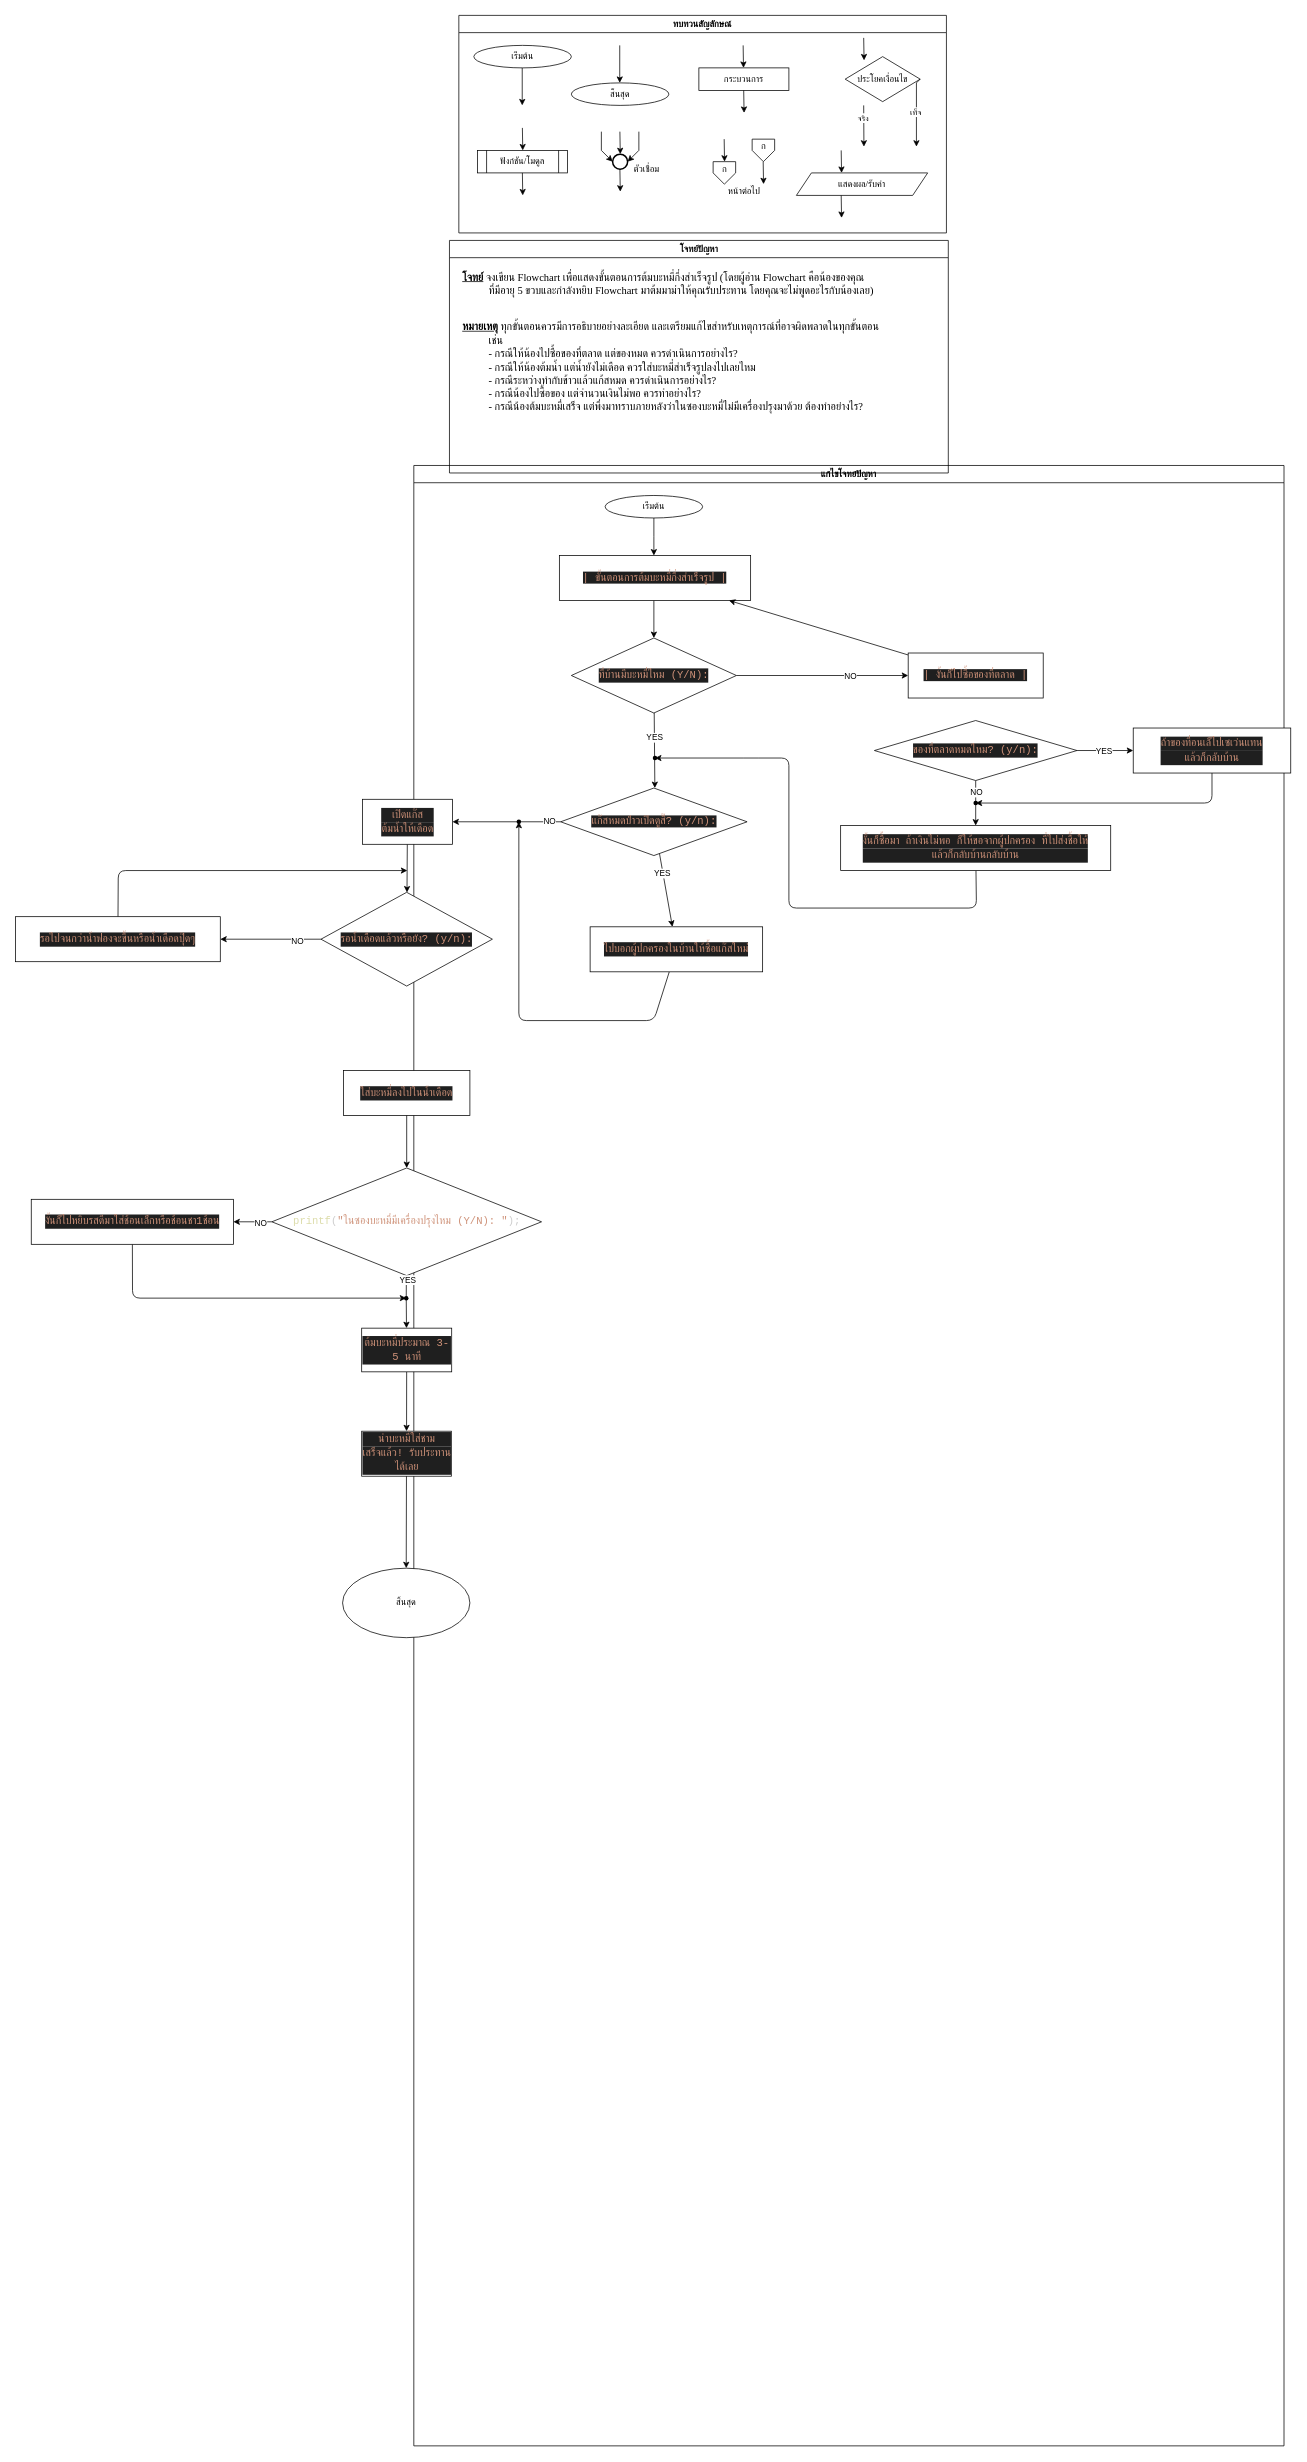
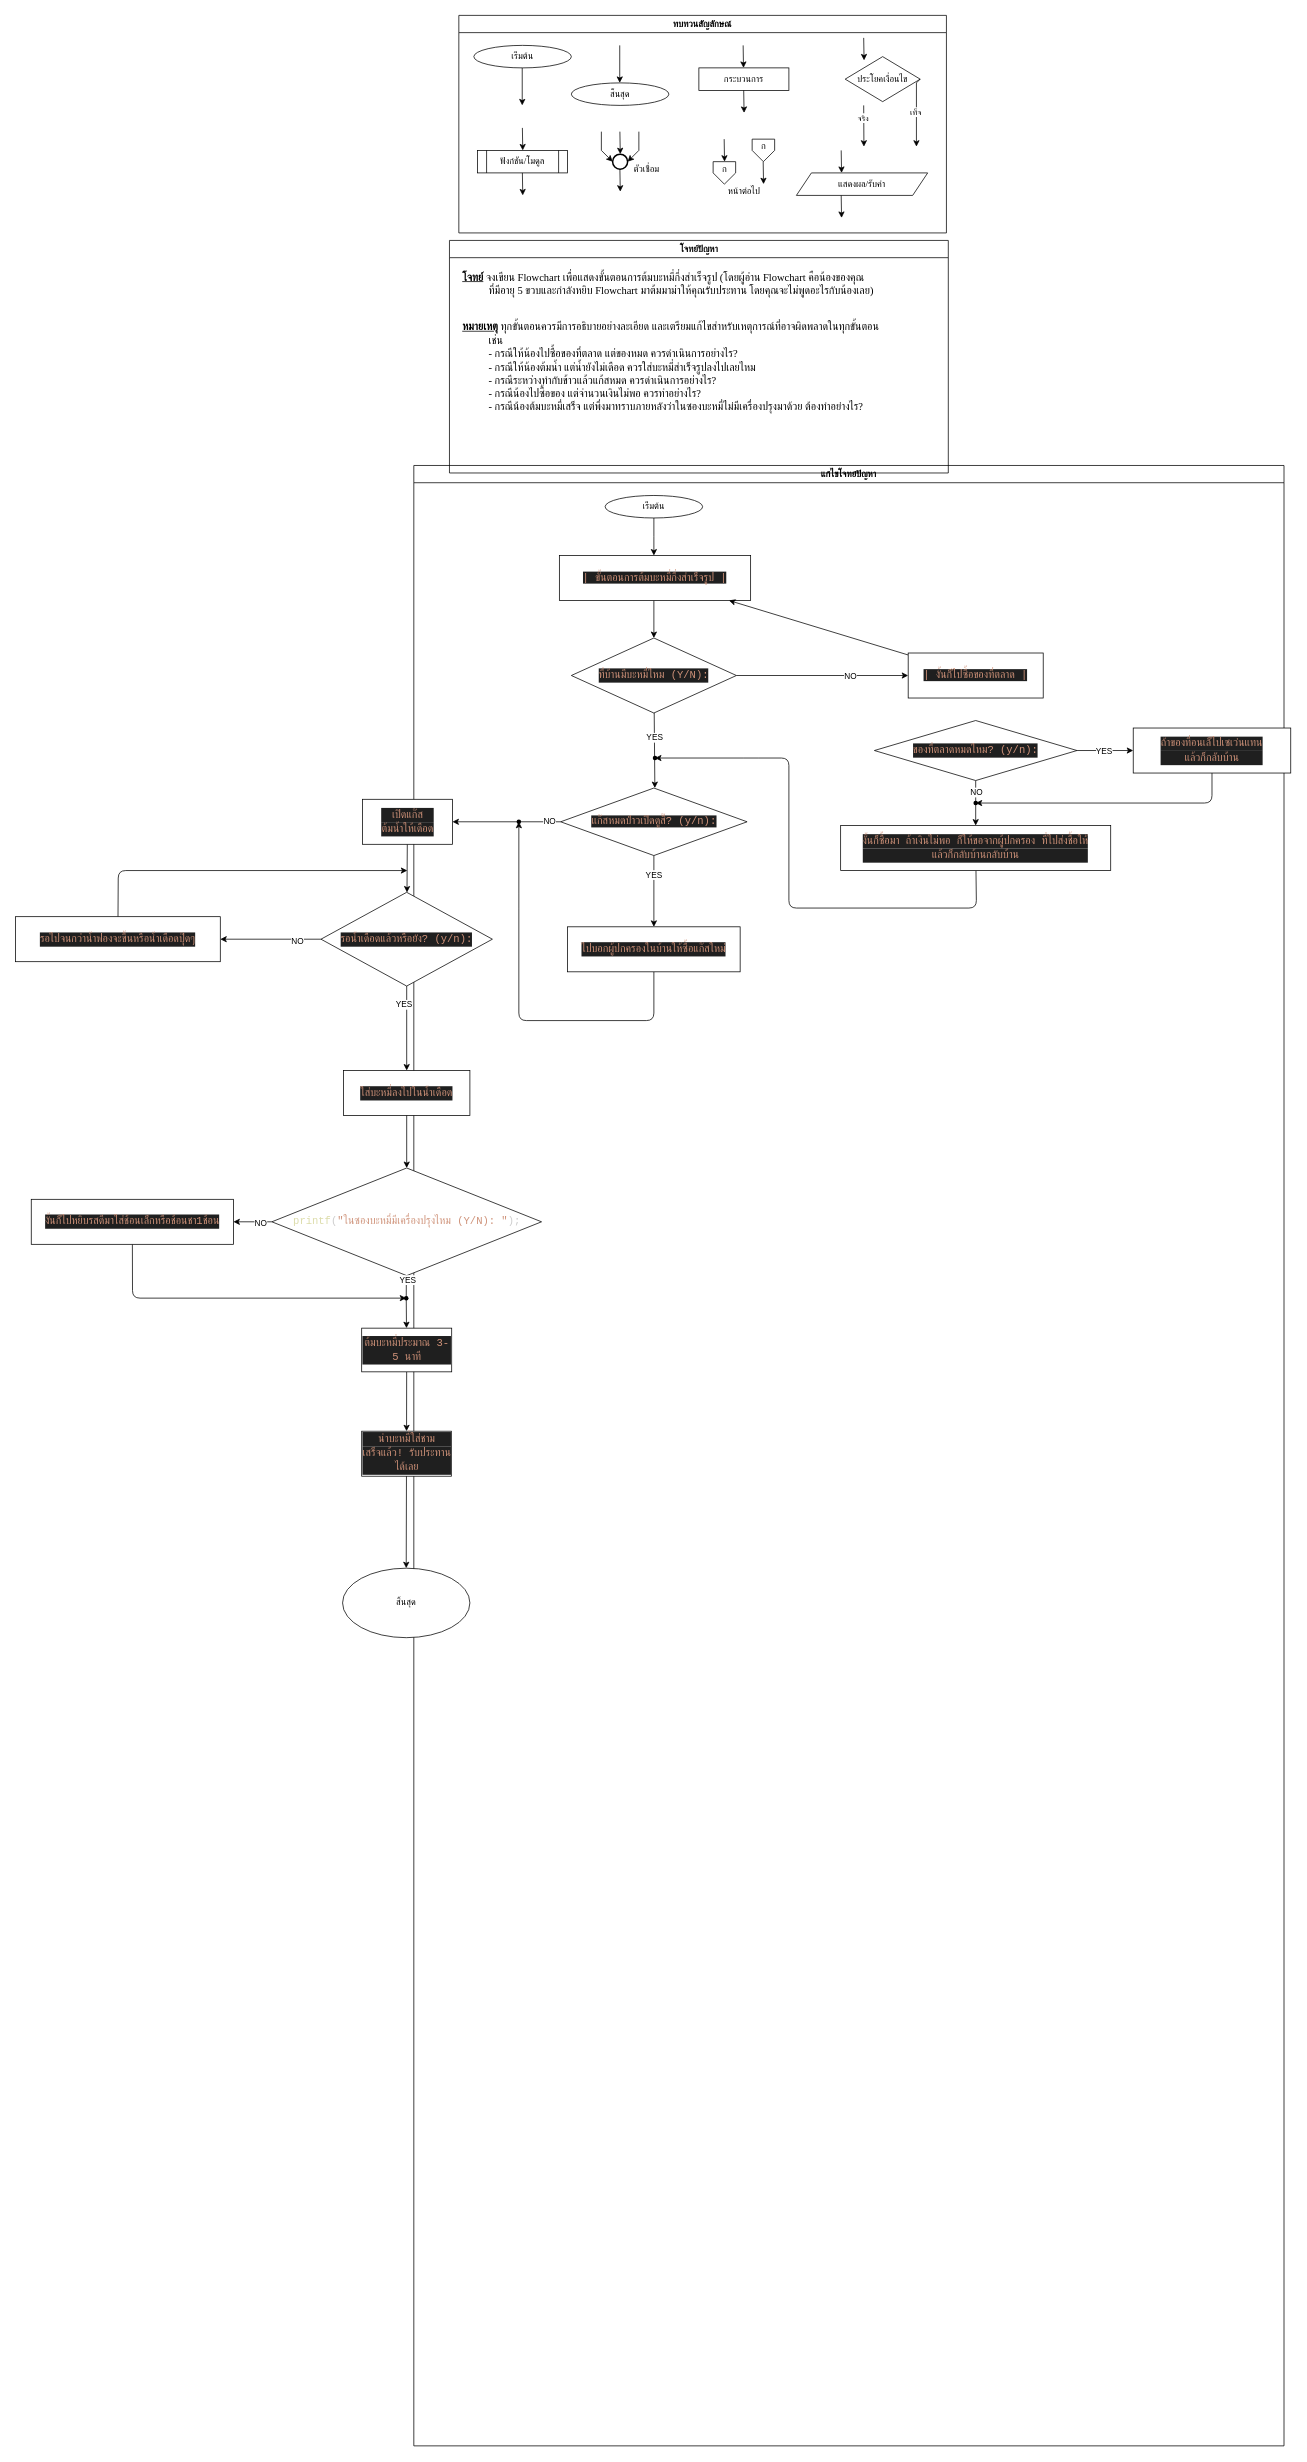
node "ไปบอกผู้ปกครองในบ้านให้ซื้อแก๊สใหม่": moved (676, 949) -> (654, 949)
edge "รอน้ำเดือดแล้วหรือยัง? (y/n):" -> "ใส่บะหมี่ลงไปในน้ำเดือด": added, label "YES"
